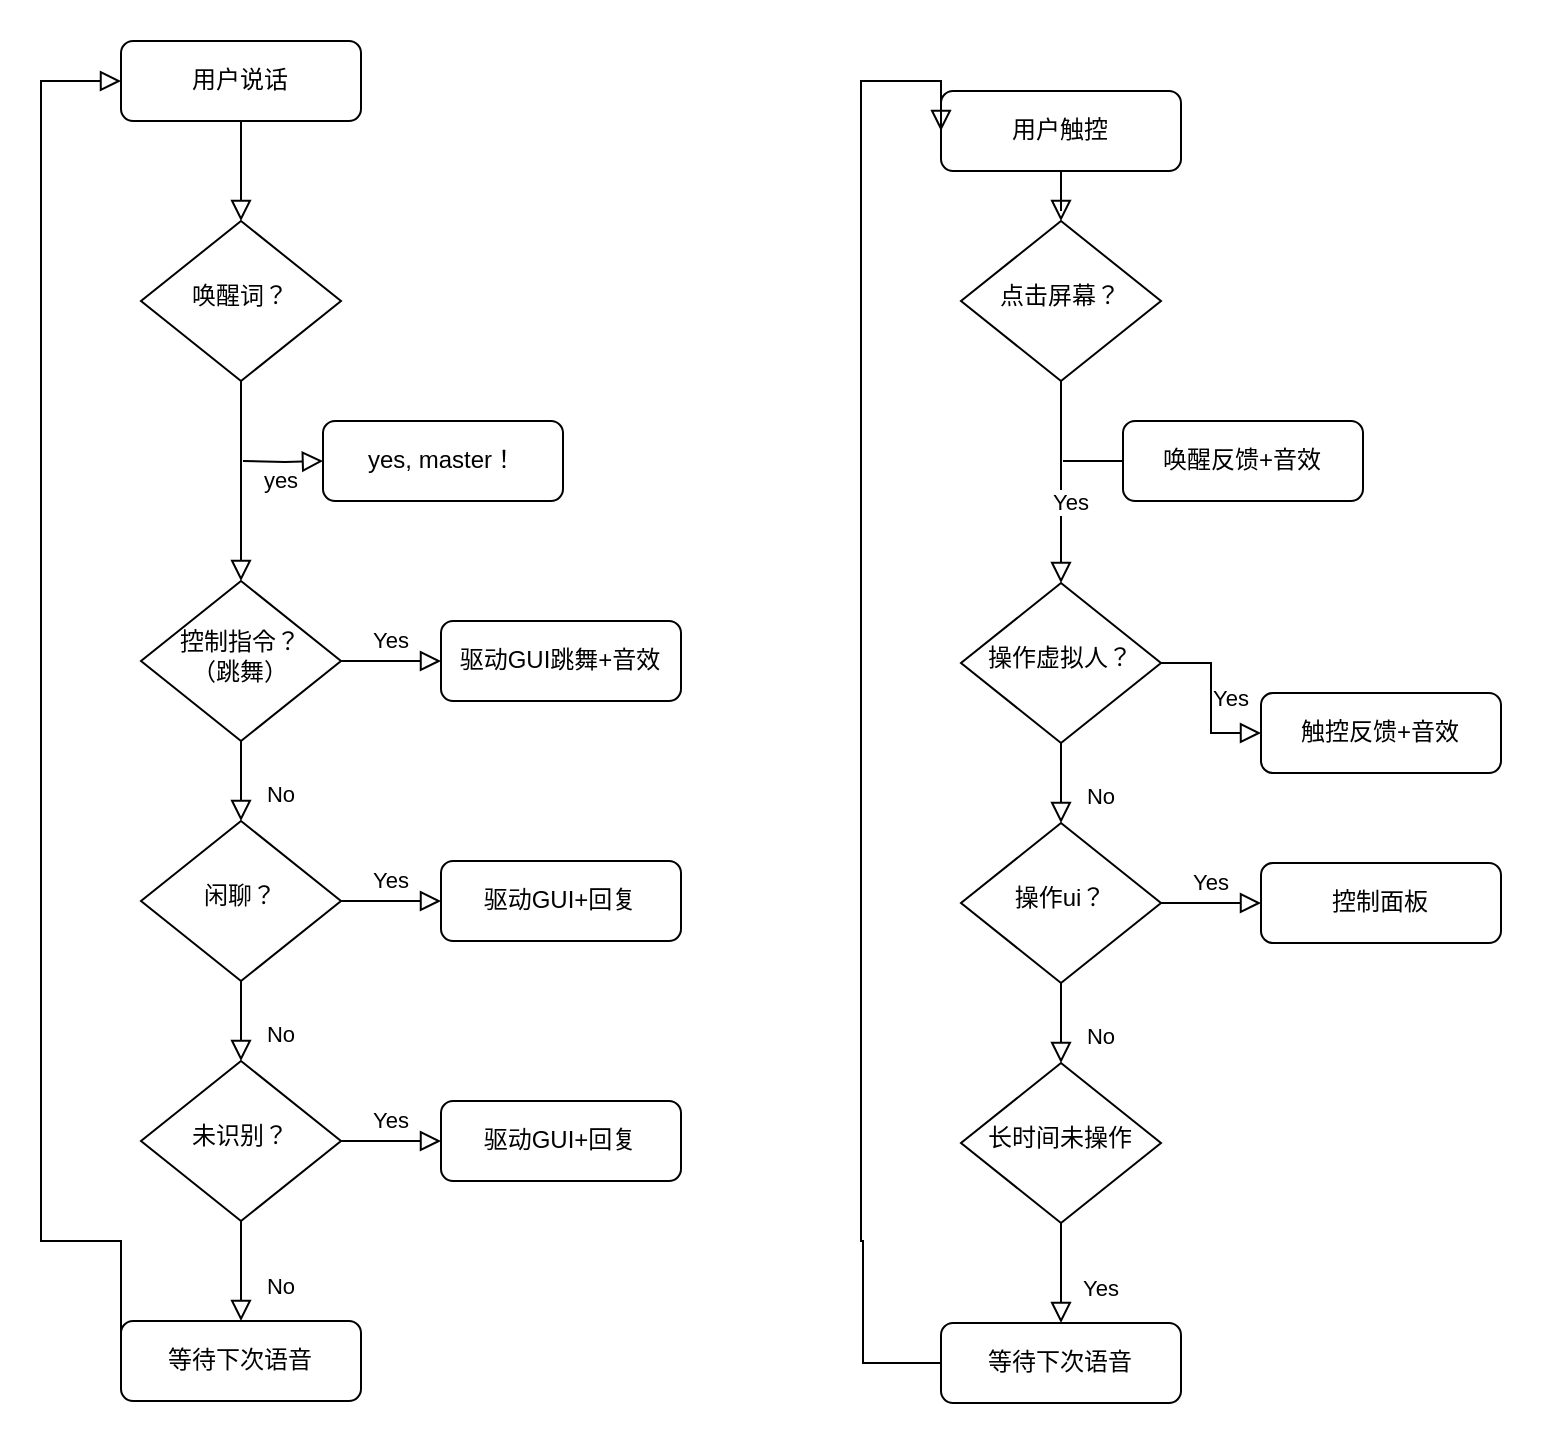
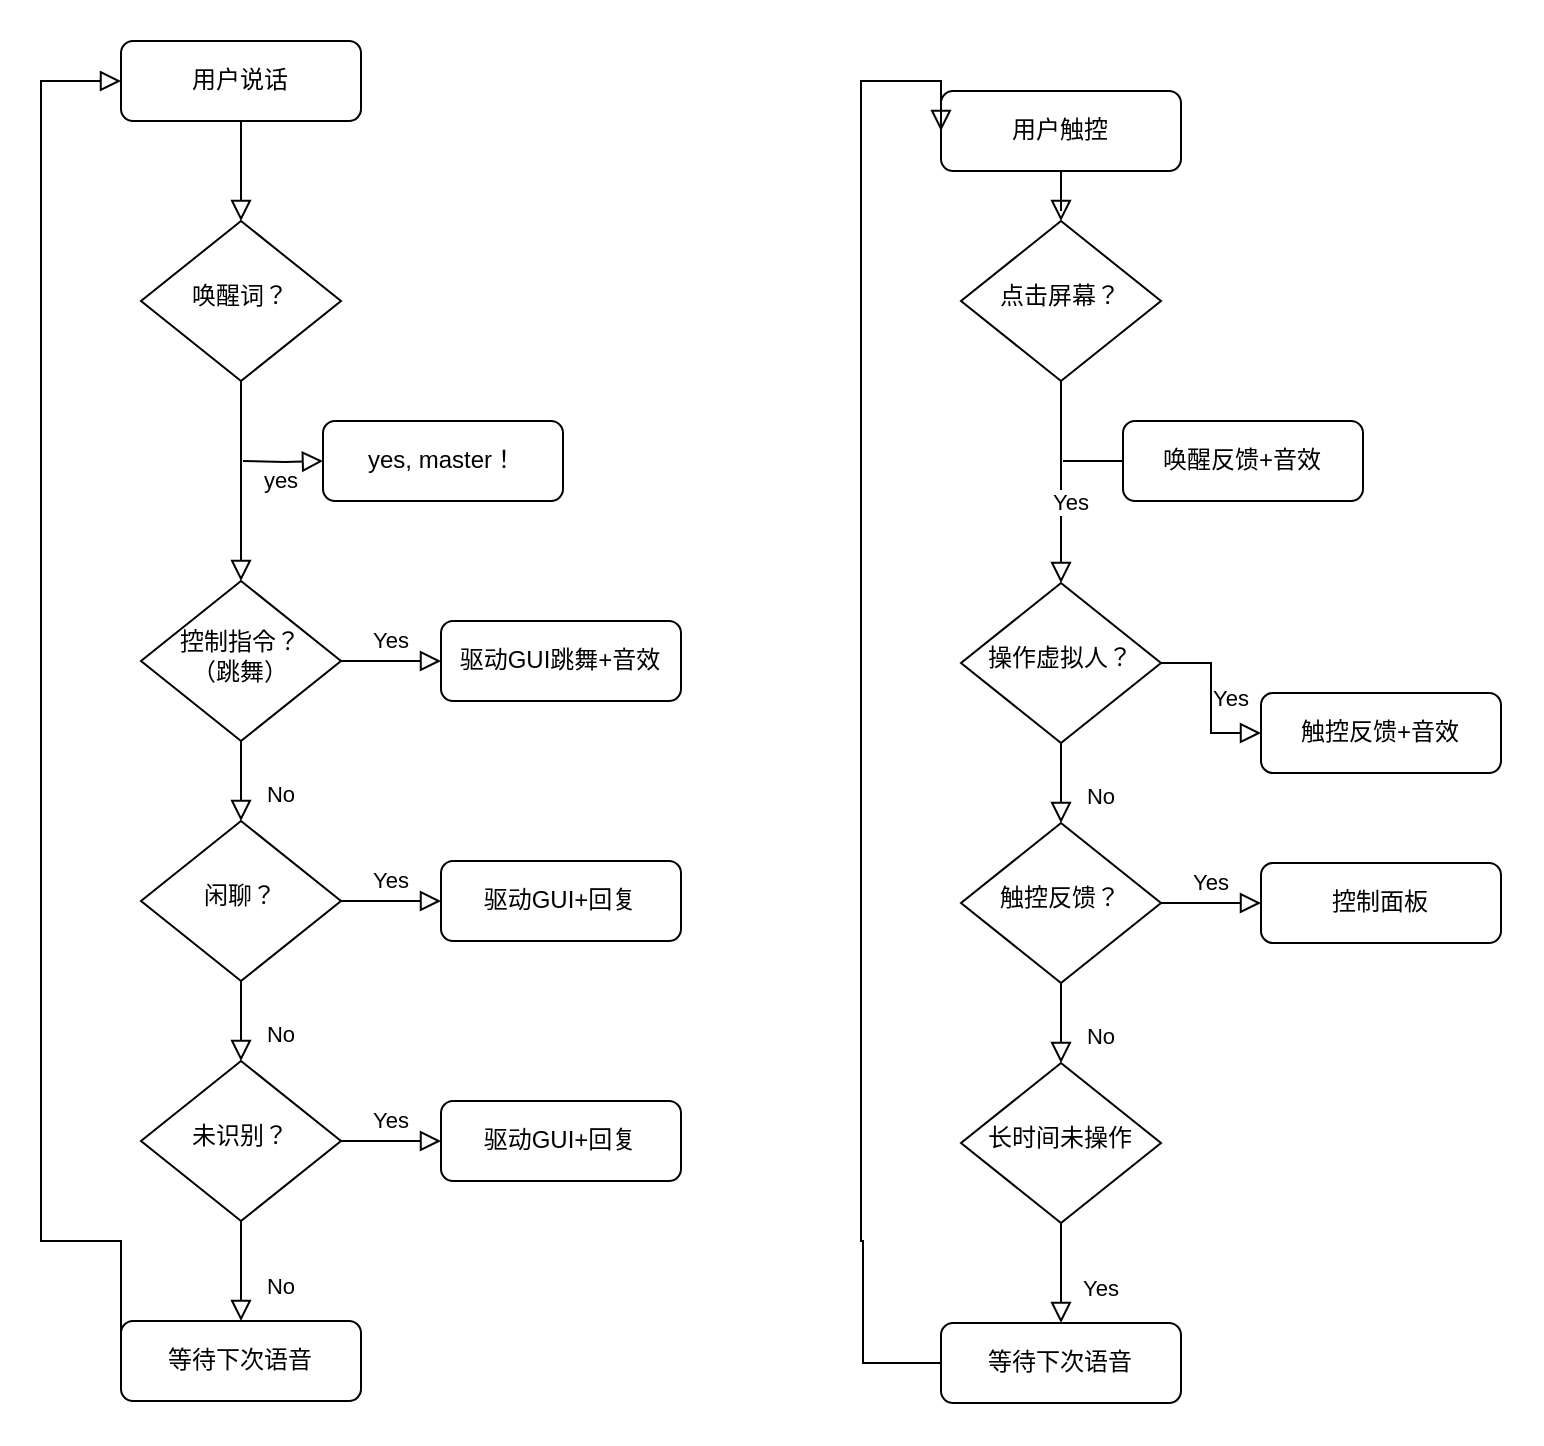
node "操作ui？": label "操作ui？" -> "触控反馈？"
